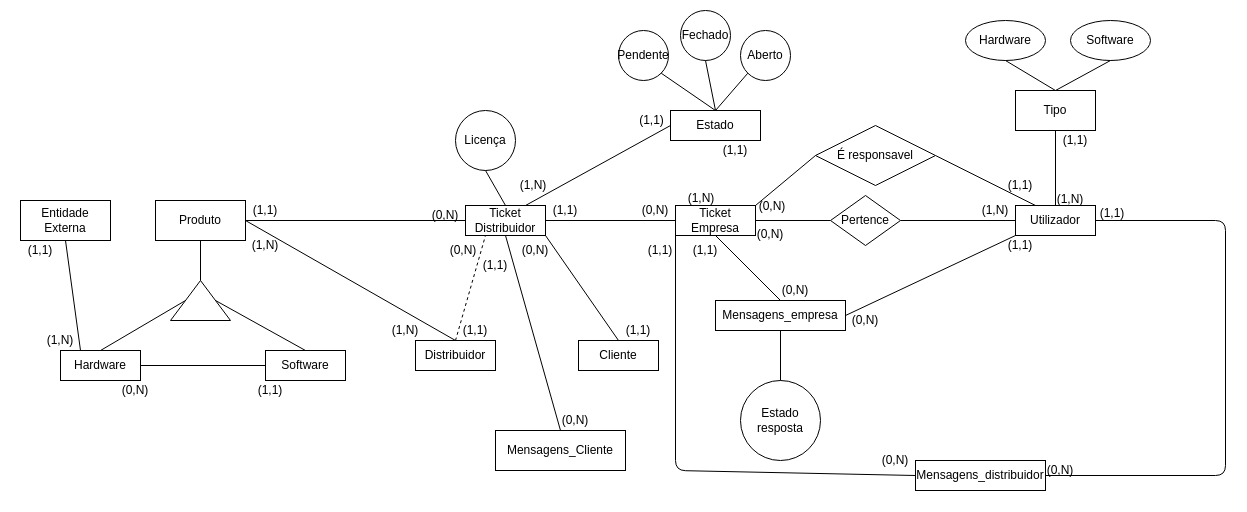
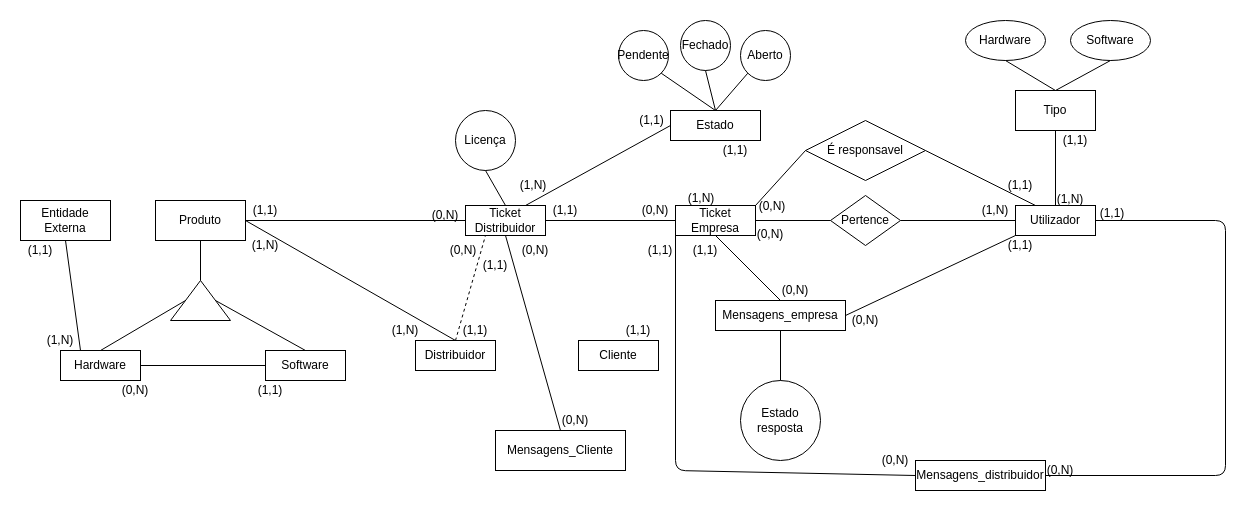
node "Fechado": moved (706, 36) -> (706, 46)
node "É responsavel": moved (876, 156) -> (866, 151)
edge "Ticket Distribuidor" -- "Cliente": removed
